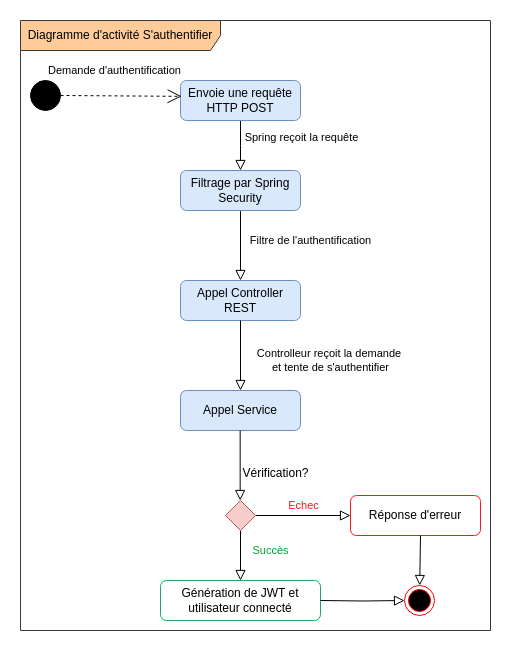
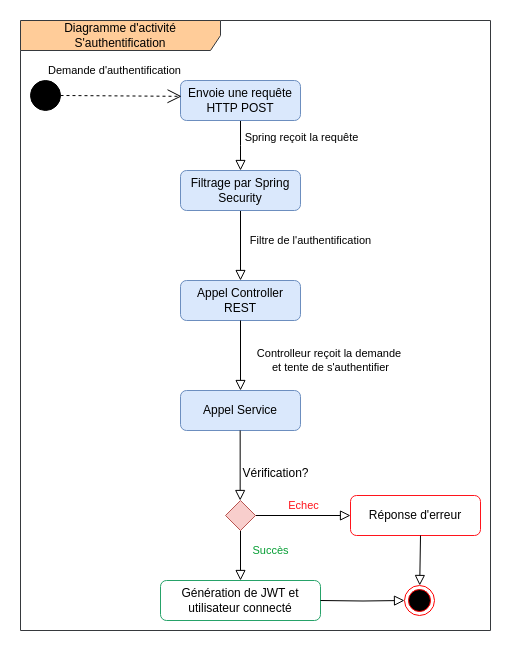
node "Diagramme d'activité S'authentifier": label "Diagramme d'activité S'authentifier" -> "Diagramme d'activité S'authentification"
